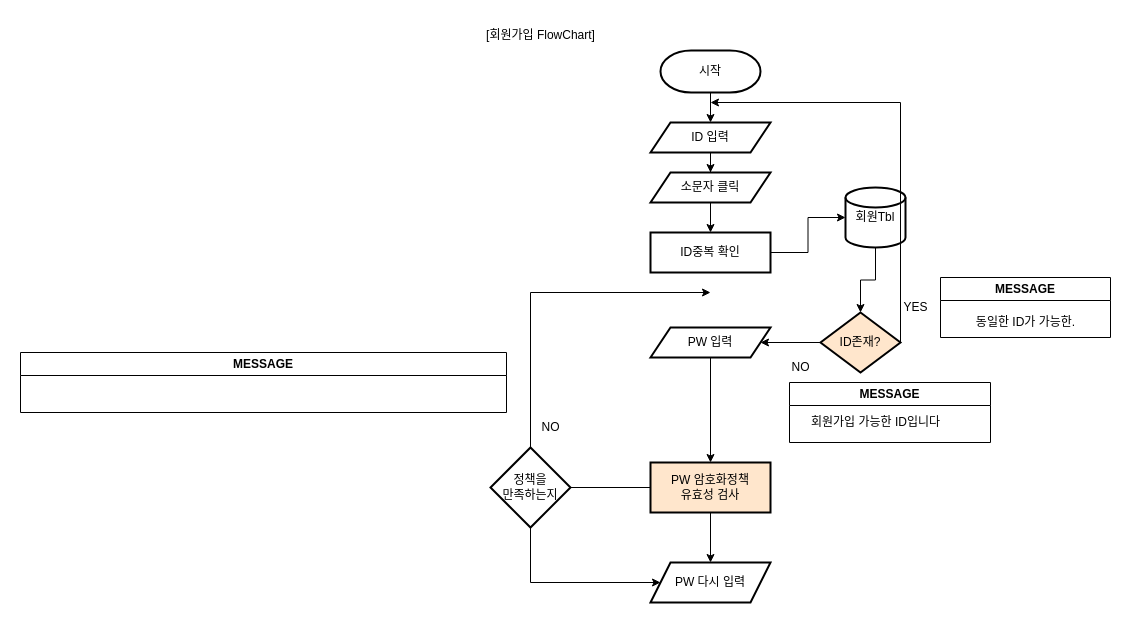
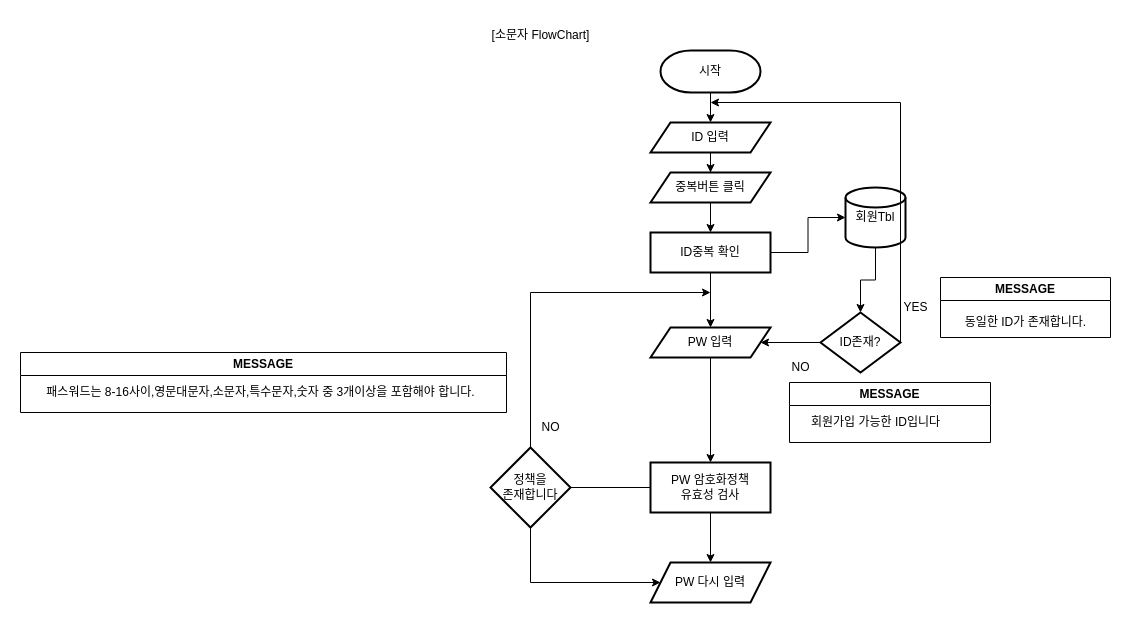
node "[회원가입 FlowChart]": label "[회원가입 FlowChart]" -> "[소문자 FlowChart]"
node "소문자 클릭": label "소문자 클릭" -> "중복버튼 클릭"
edge "ID중복 확인" -> "PW 입력": added
node "동일한 ID가 가능한.": label "동일한 ID가 가능한." -> "동일한 ID가 존재합니다."
node "ID존재?": fillcolor #ffe6cc -> #ffffff
node "패스워드는 8-16사이,영문대문자,소문자,특수문자,숫자 중 3개이상을 포함해야 합니다.": added
node "정책을 만족하는지": label "정책을 만족하는지" -> "정책을 존재합니다"
node "PW 암호화정책 유효성 검사": fillcolor #ffe6cc -> #ffffff
